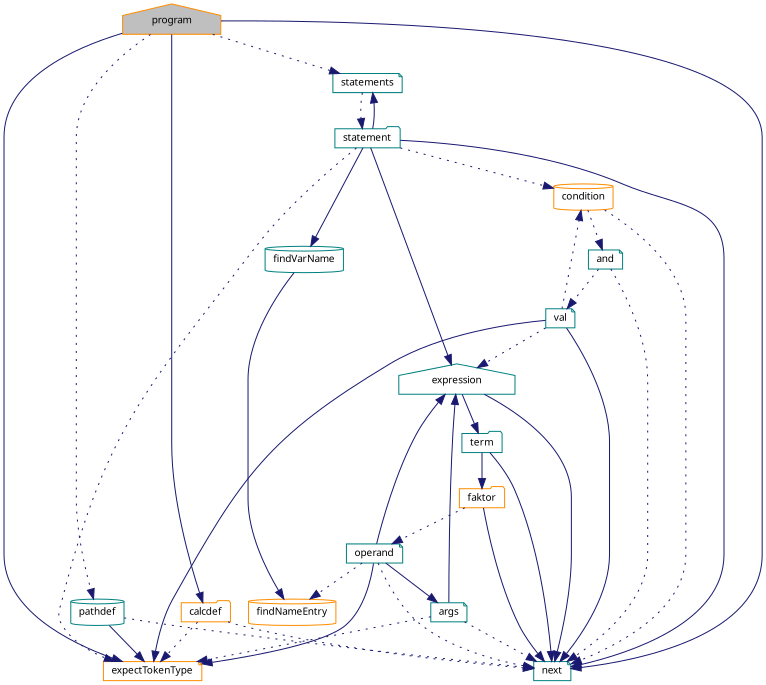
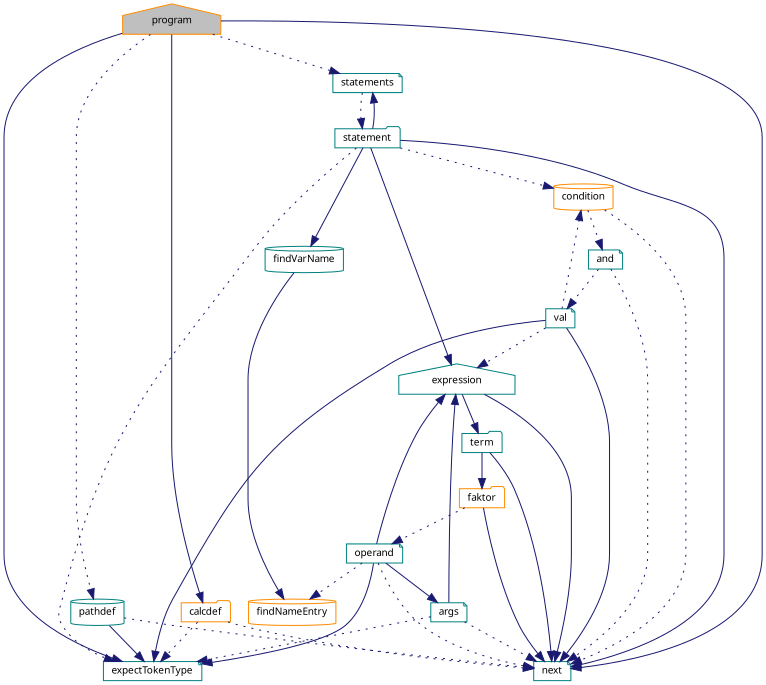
node "expectTokenType": color darkorange -> teal
